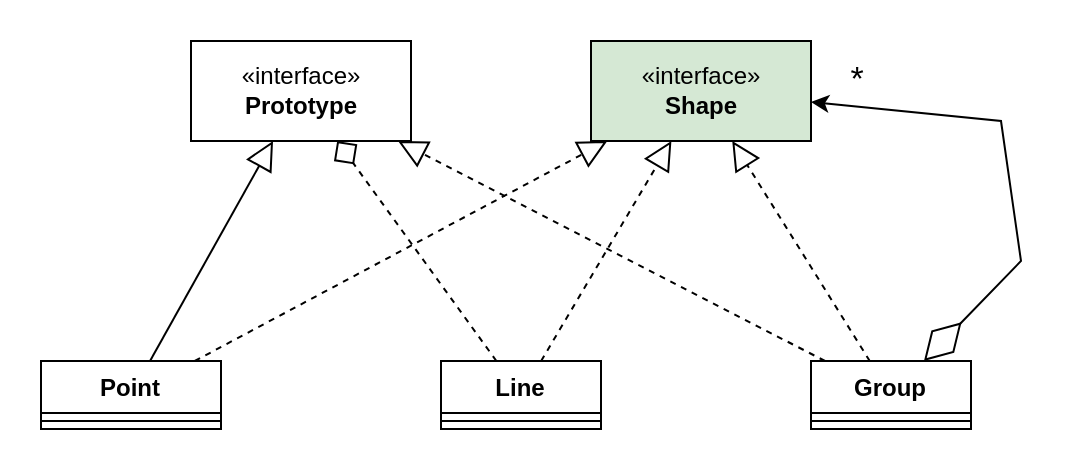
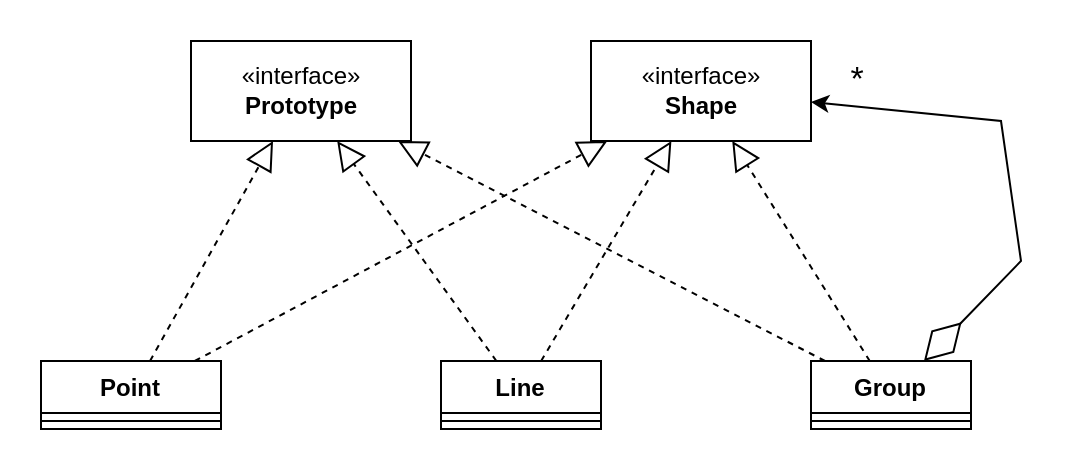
node "«interface» Shape": fillcolor #d5e8d4 -> #ffffff
edge "Line" -> "«interface» Prototype": arrowhead diamond -> block
edge "Point" -> "«interface» Prototype": style solid -> dashed
